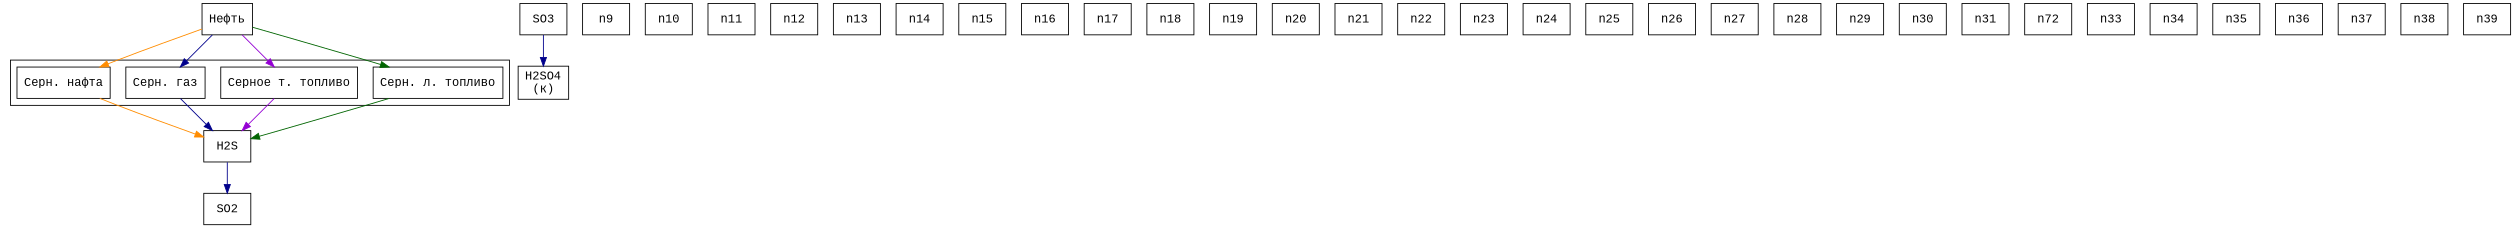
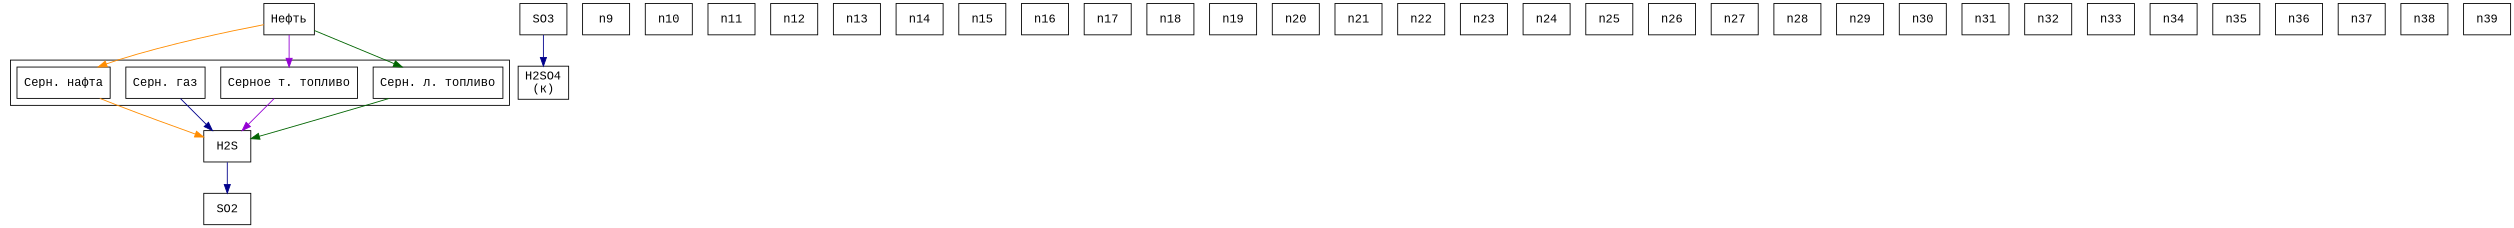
node "n72": label "n72" -> "n32"
edge "Нефть" -> "Серн. газ": removed
